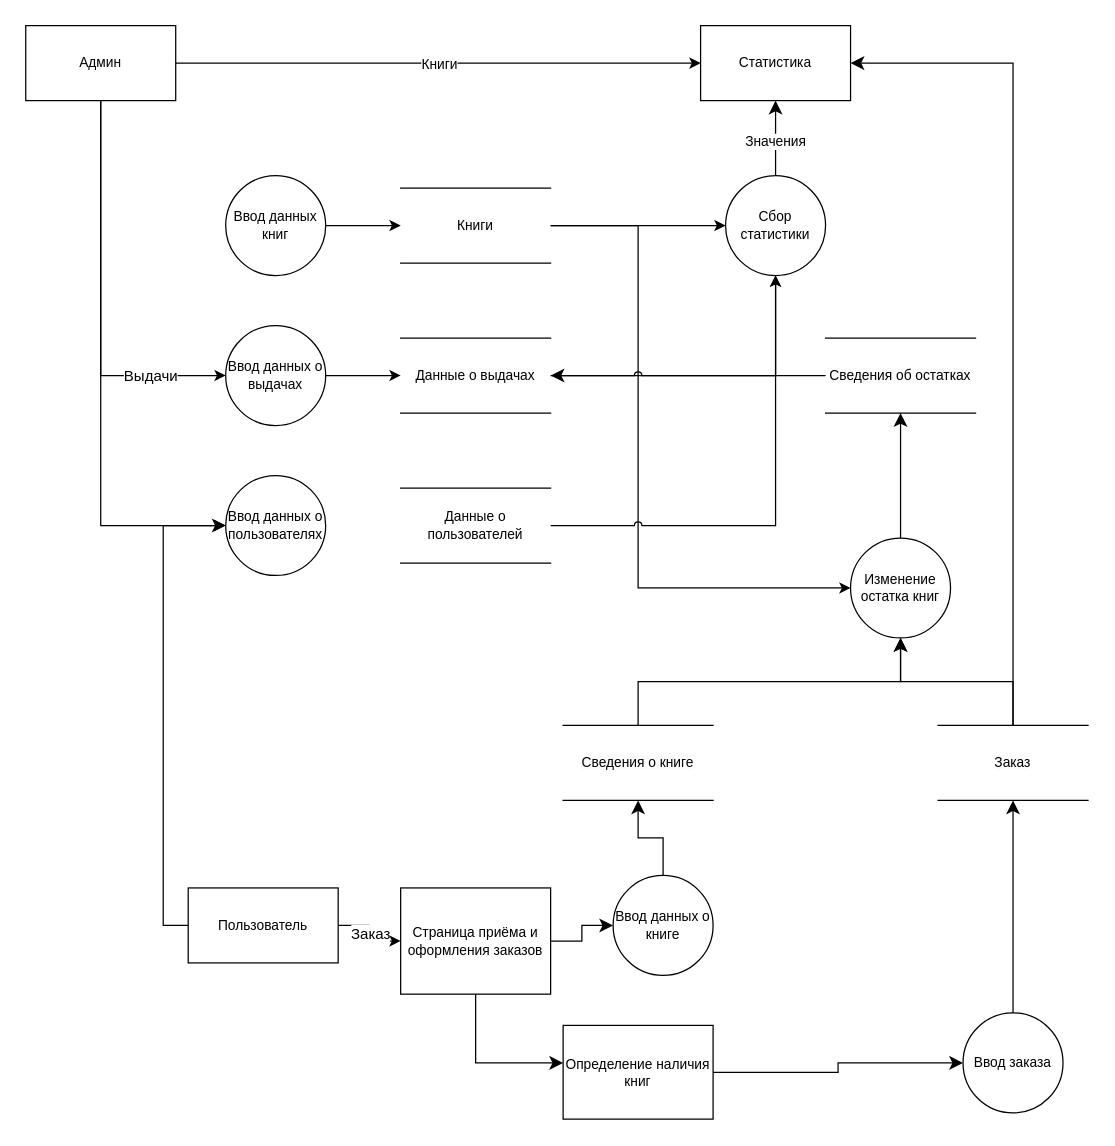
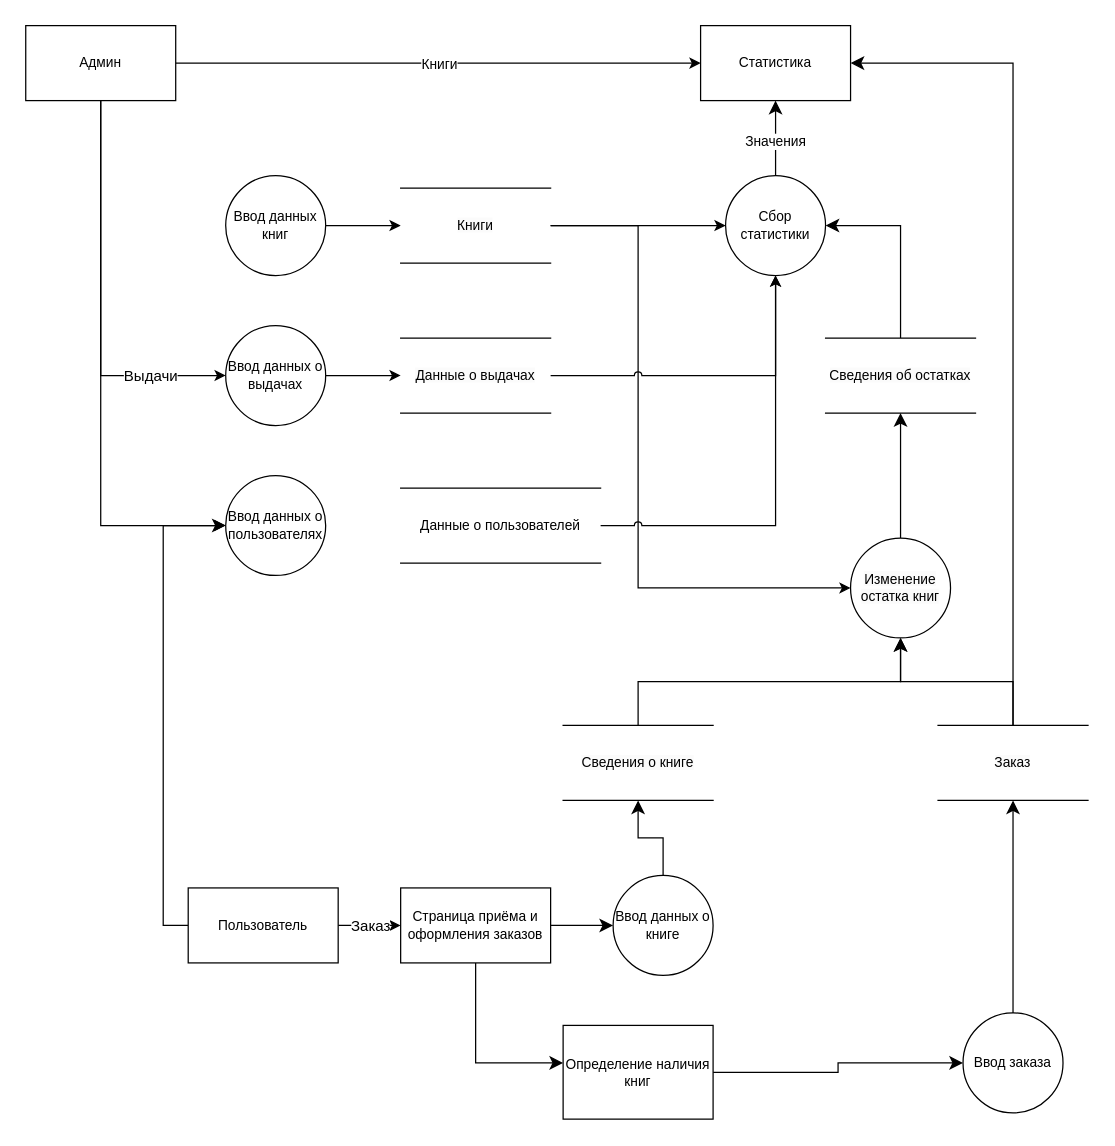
edge "Сведения об остатках" -> "Данные о выдачах": now "Сведения об остатках" -> "Сбор статистики"
node "Данные о пользователей": size 150x75 -> 200x75
node "Страница приёма и оформления заказов": size 150x106 -> 150x75
